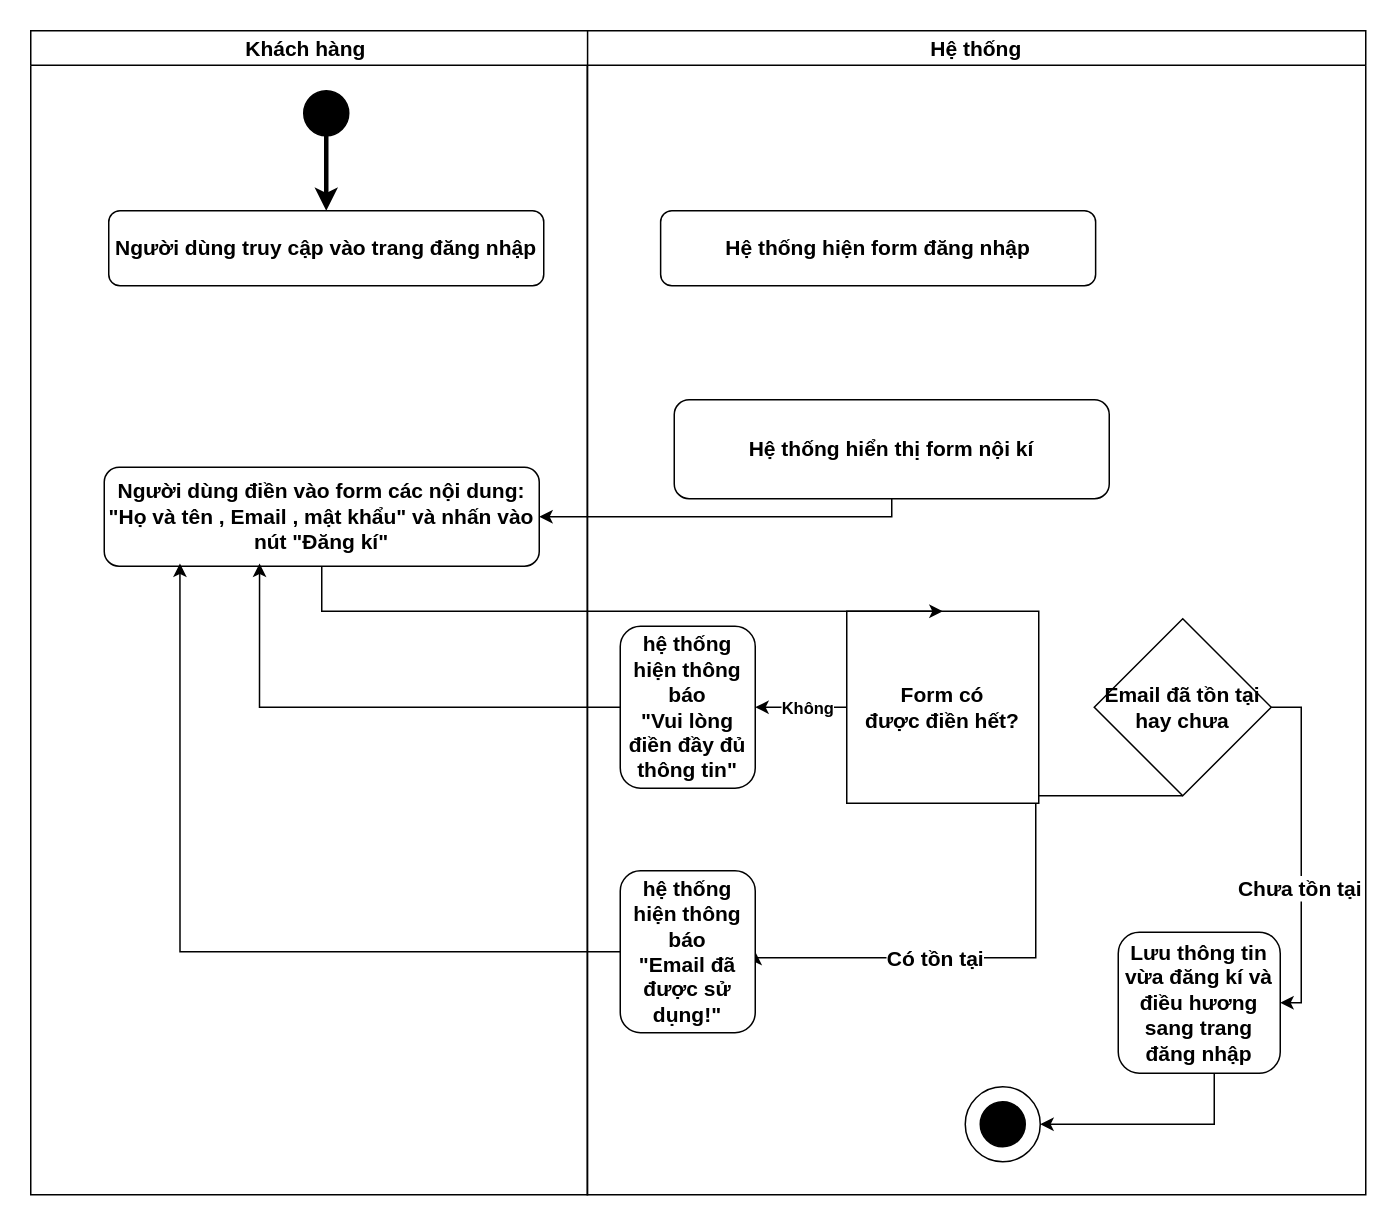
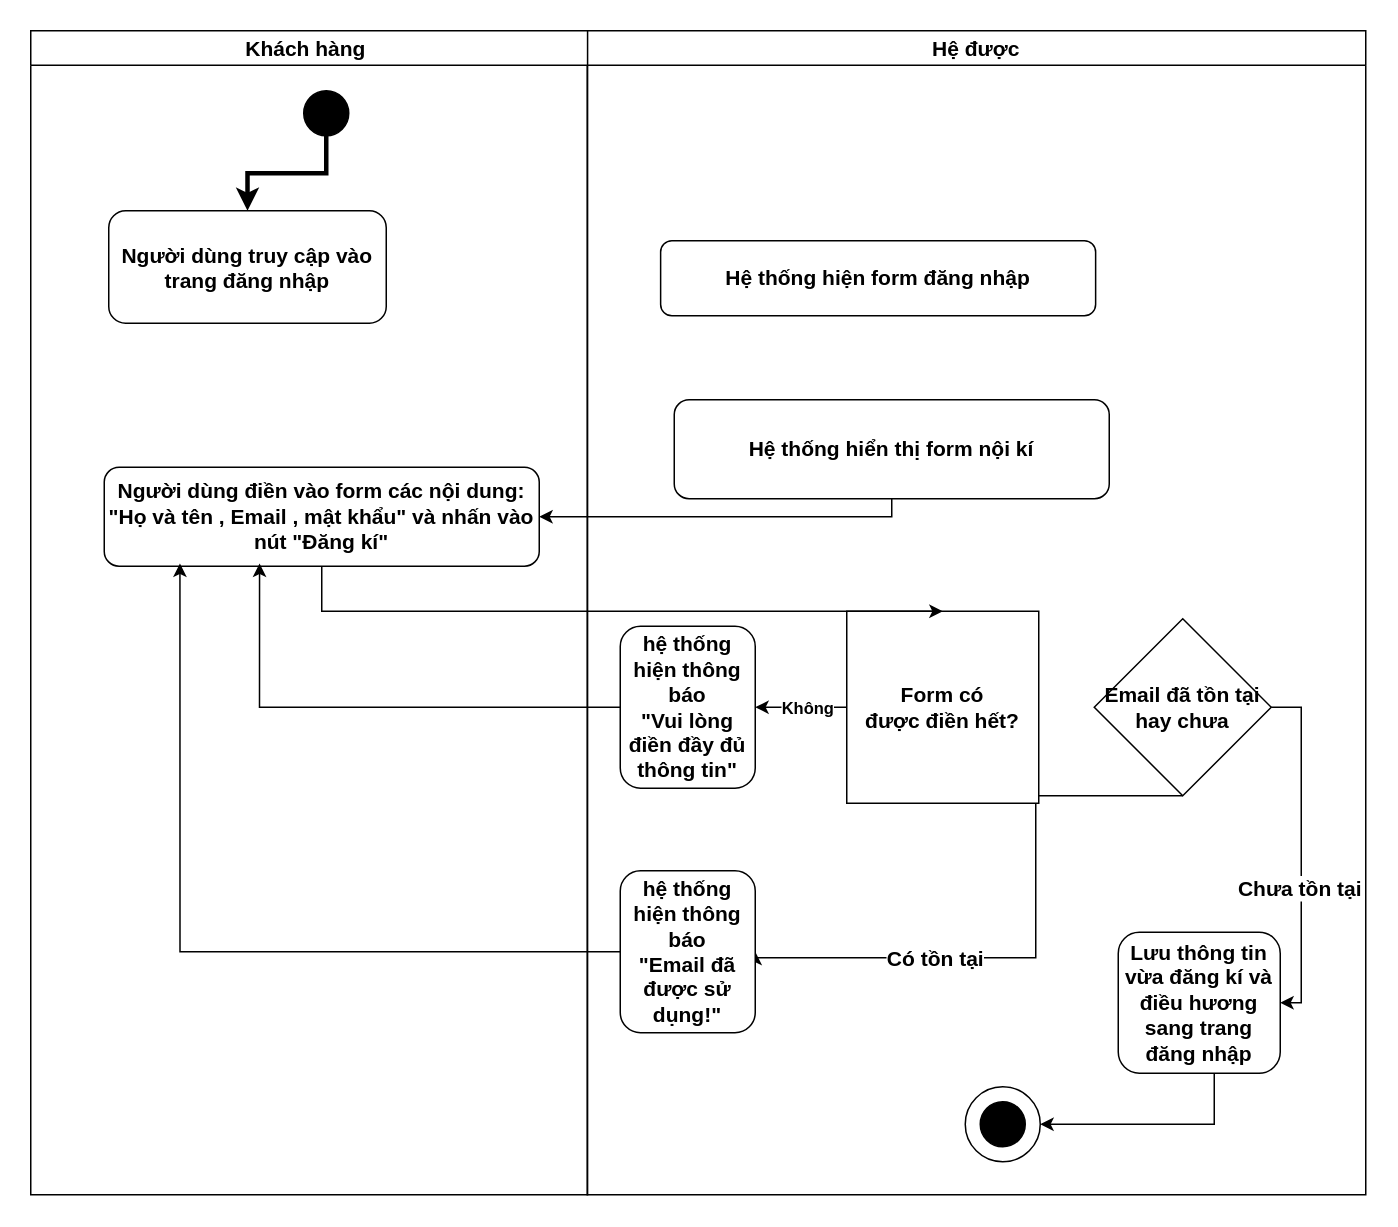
node "Hệ thống": label "Hệ thống" -> "Hệ được"
node "Người dùng truy cập vào trang đăng nhập": size 435x75 -> 278x113
node "Hệ thống hiện form đăng nhập": moved (878, 248) -> (878, 278)
